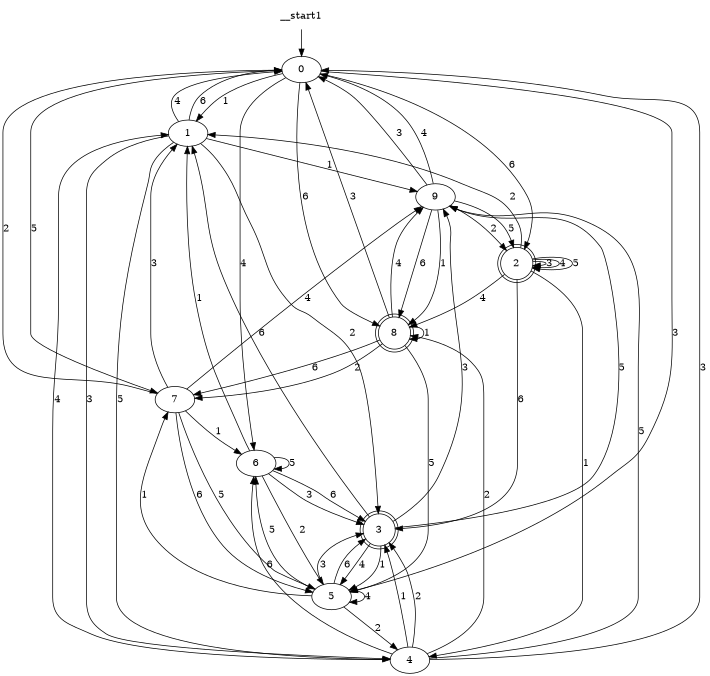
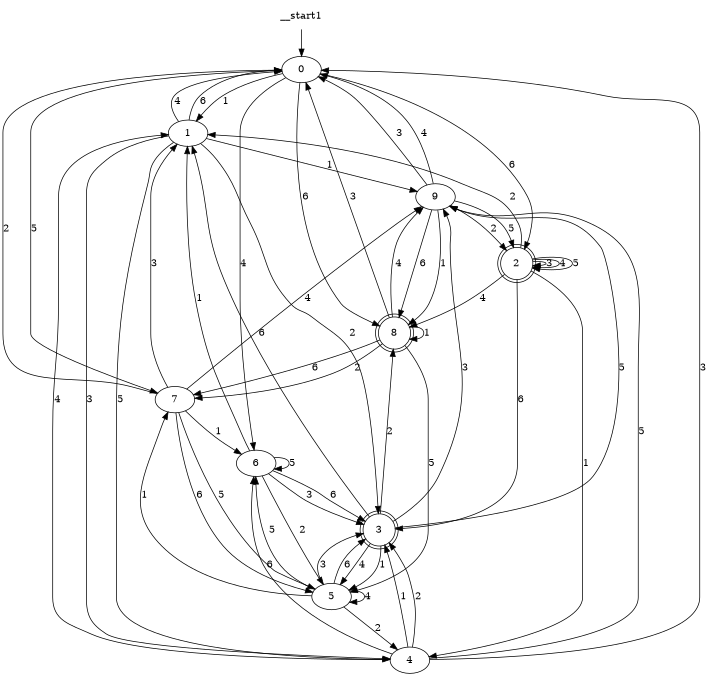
edge "0" -> "5": removed, label "3"
edge "4" -> "8": now "3" -> "8"
